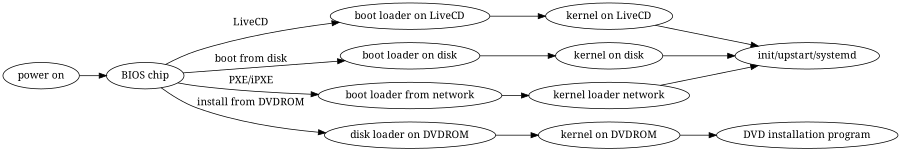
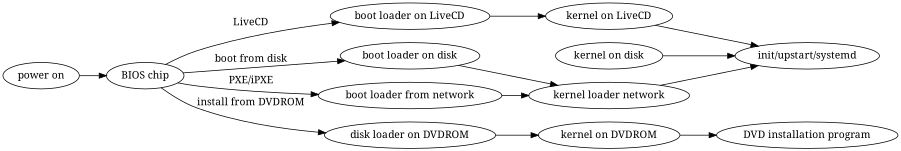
edge "boot loader on disk" -> "kernel on disk": now "boot loader on disk" -> "kernel loader network"
